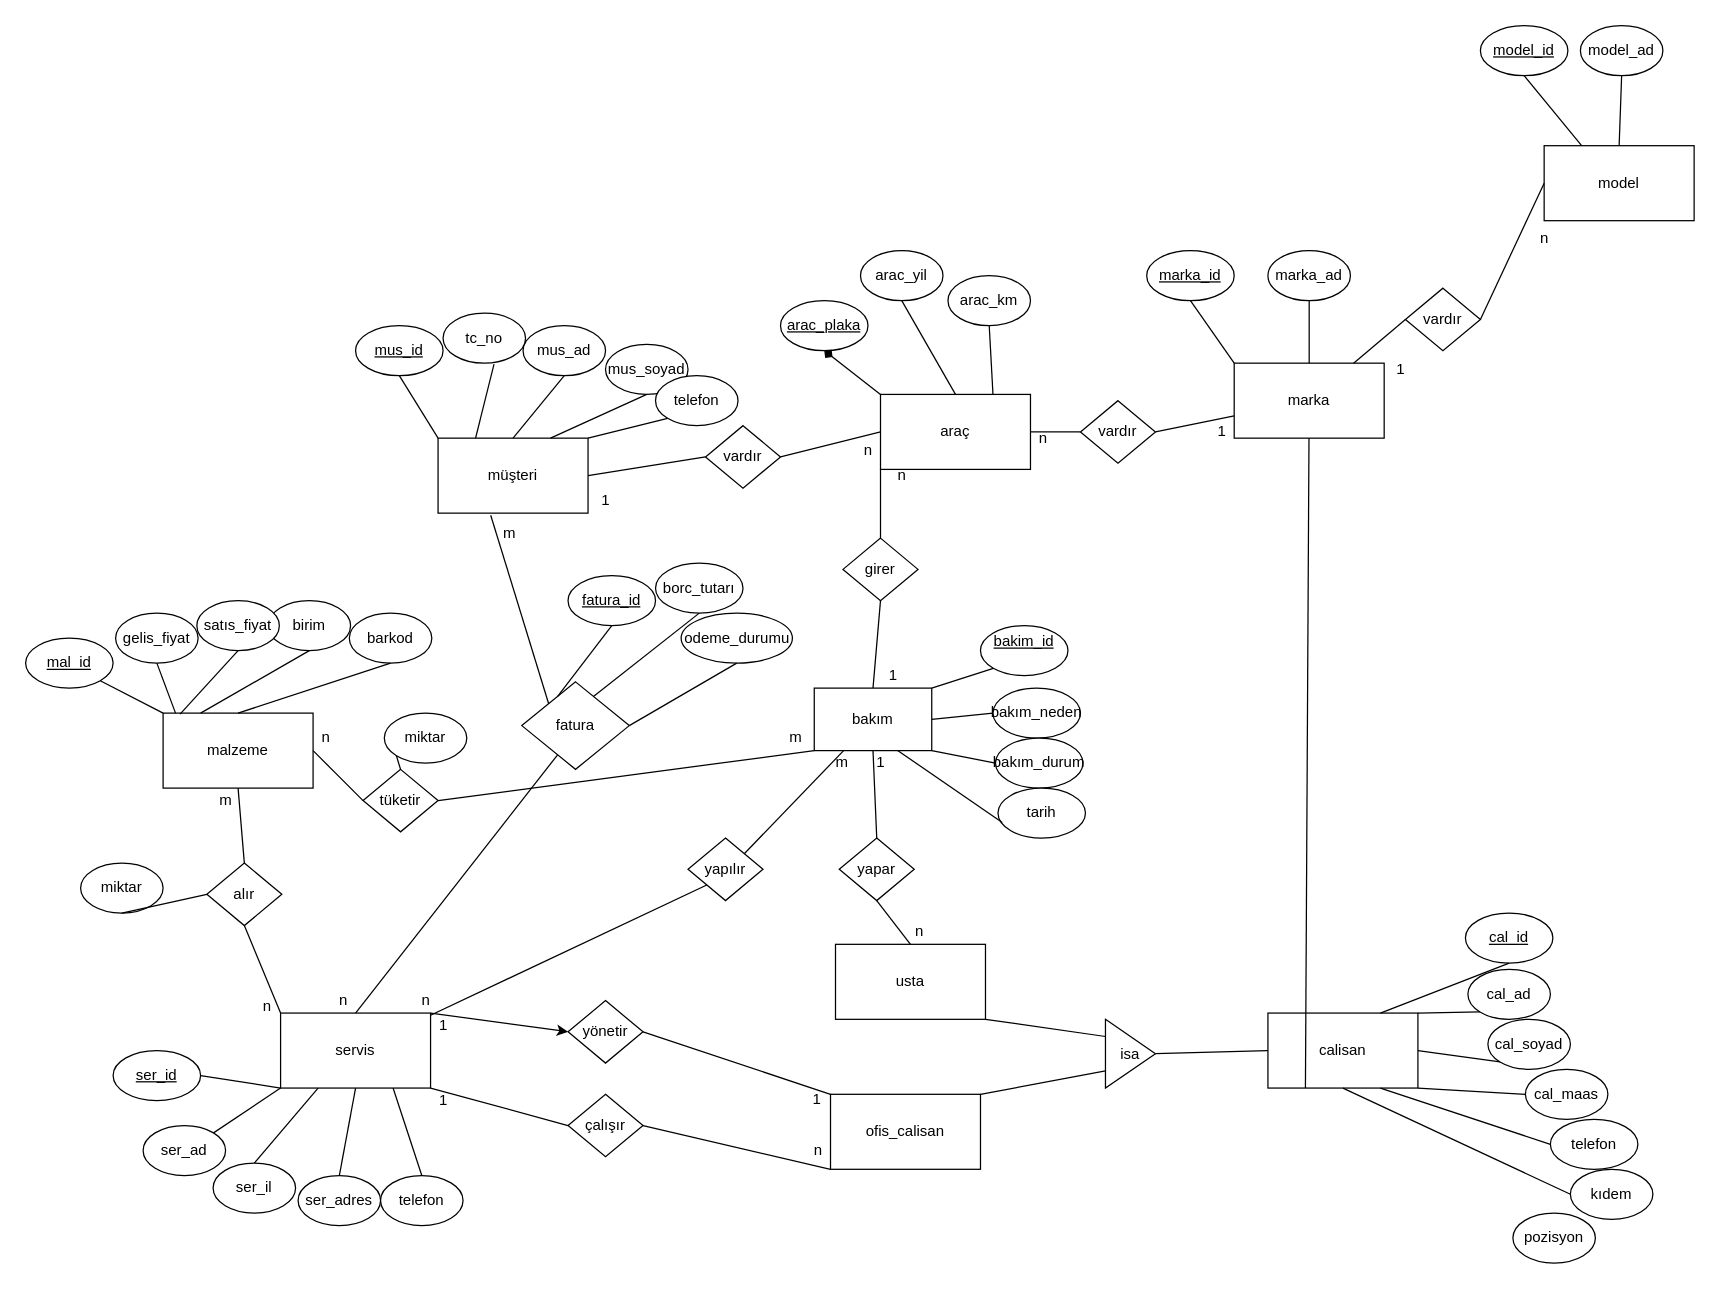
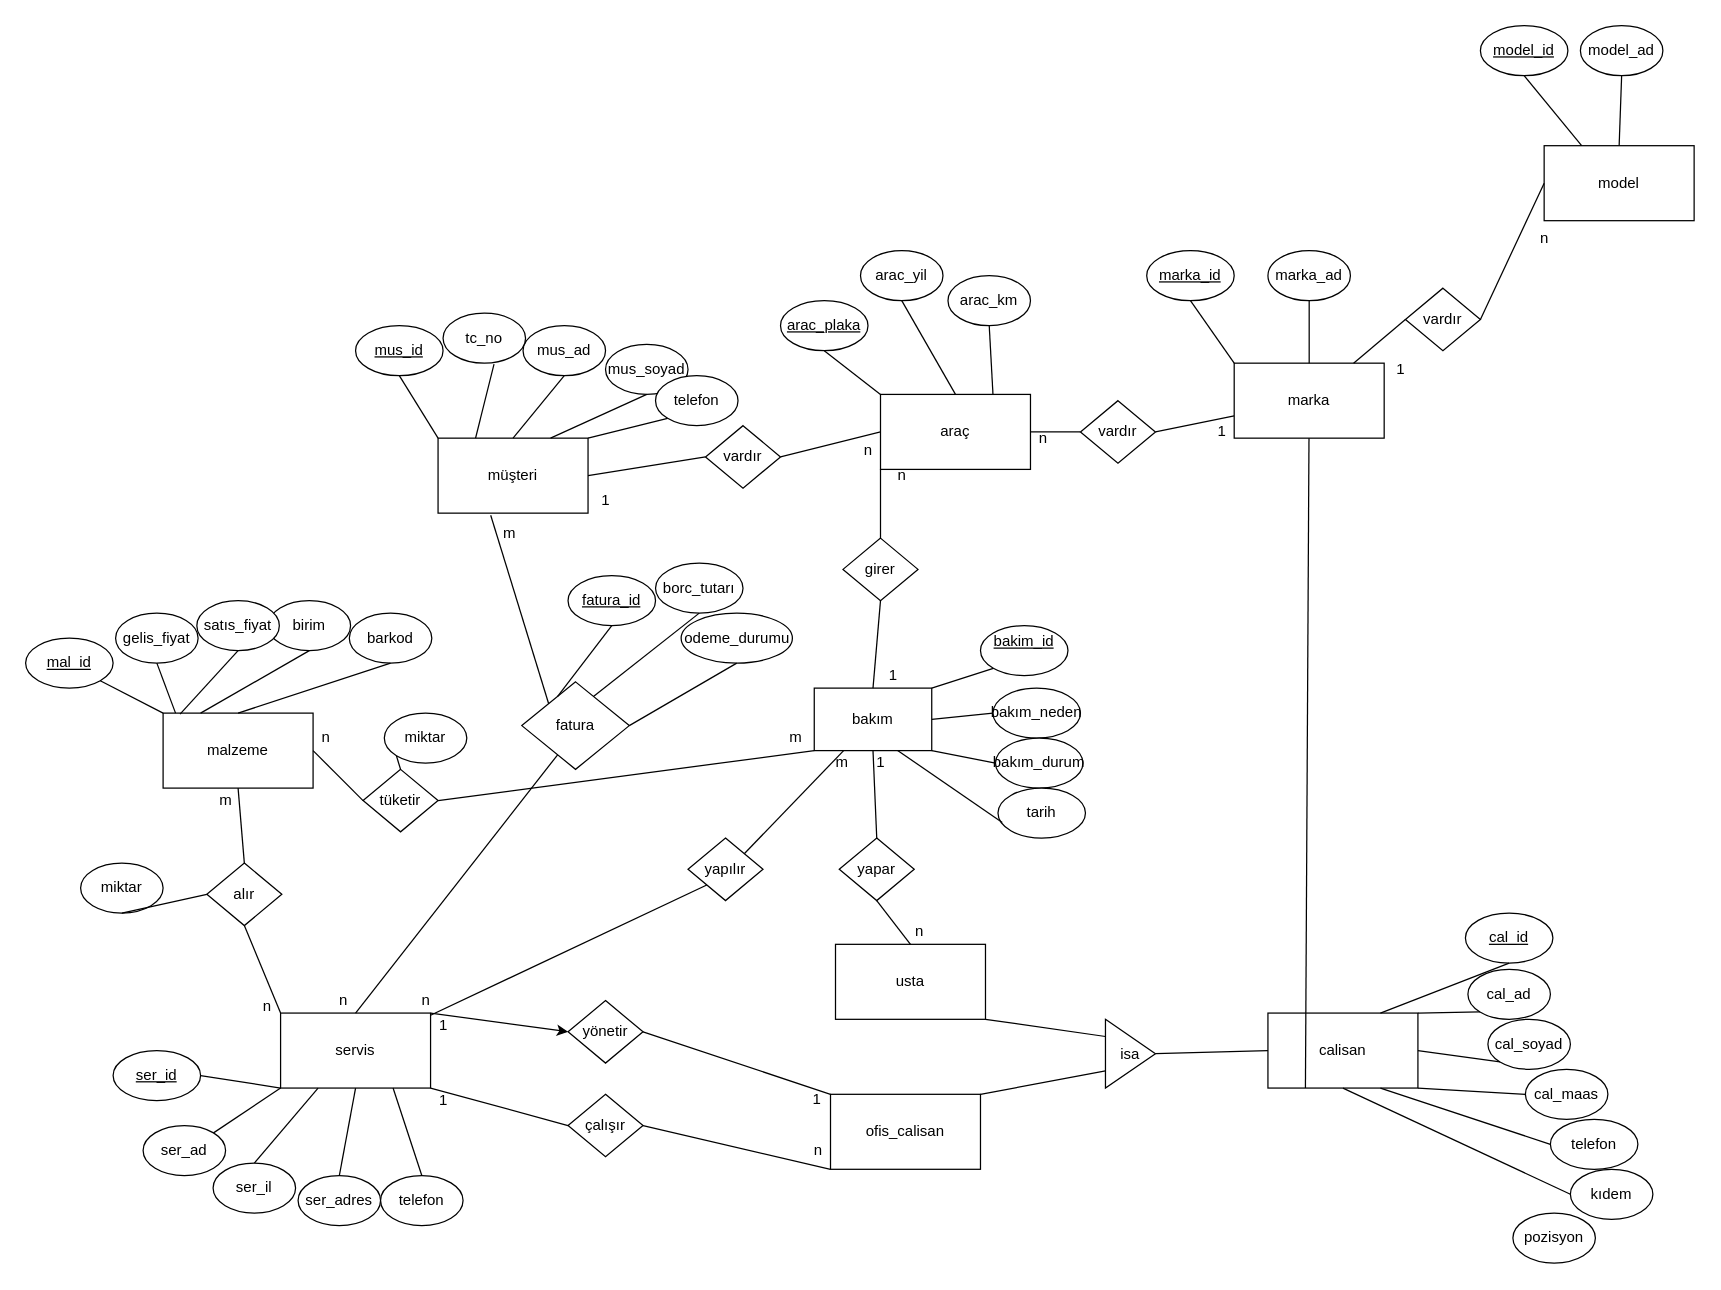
edge "araç" -> "arac_plaka": arrowhead diamond -> none
